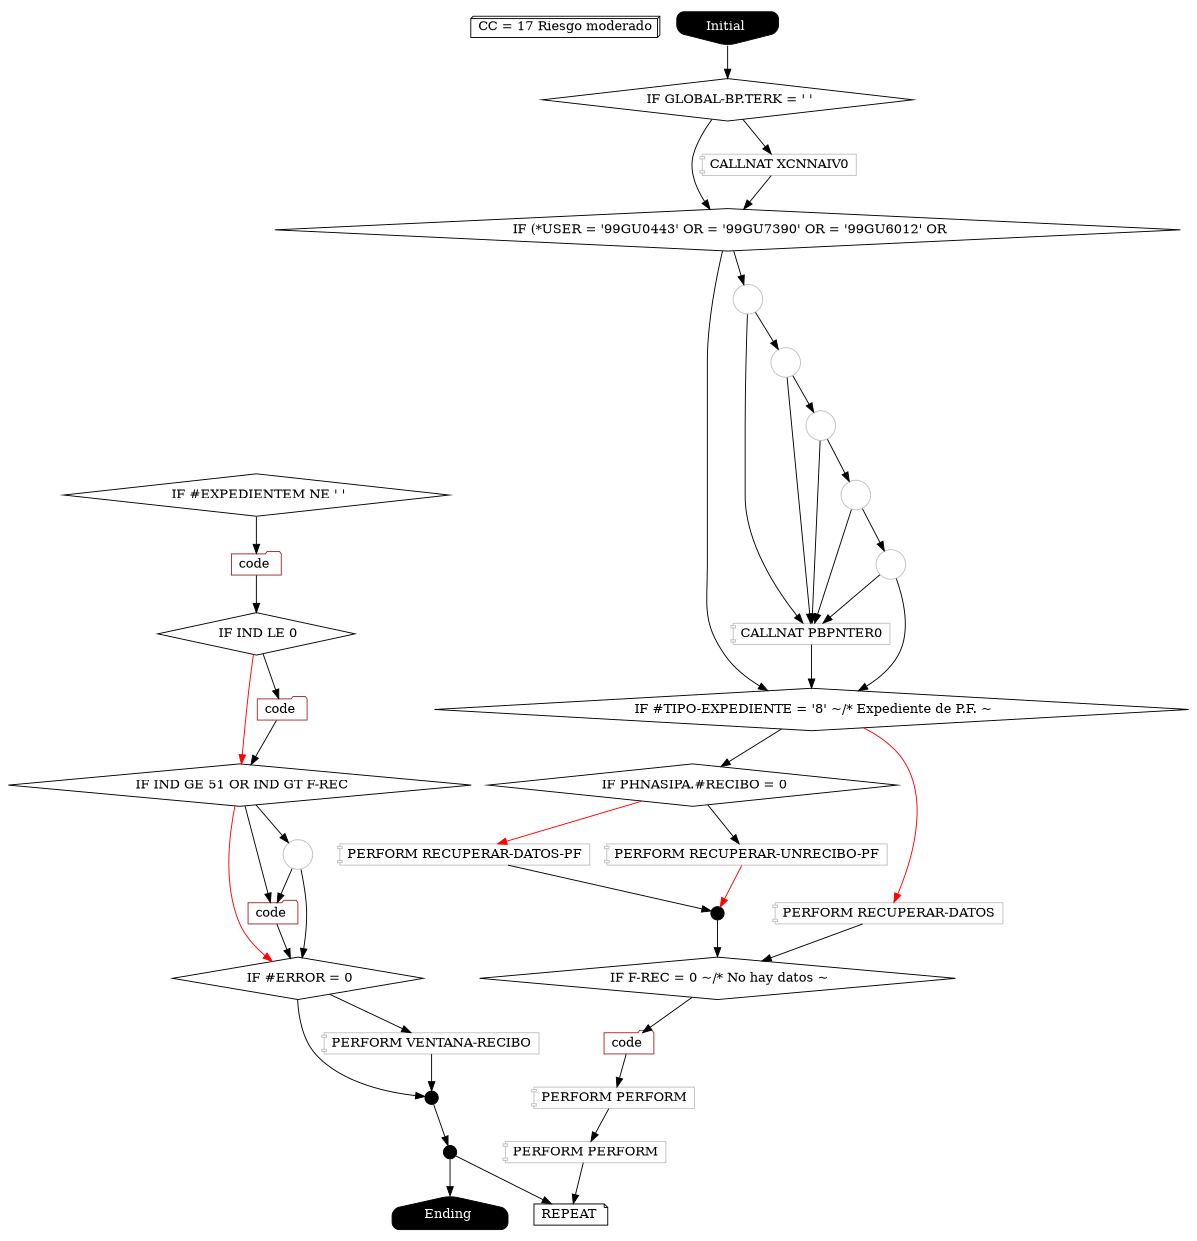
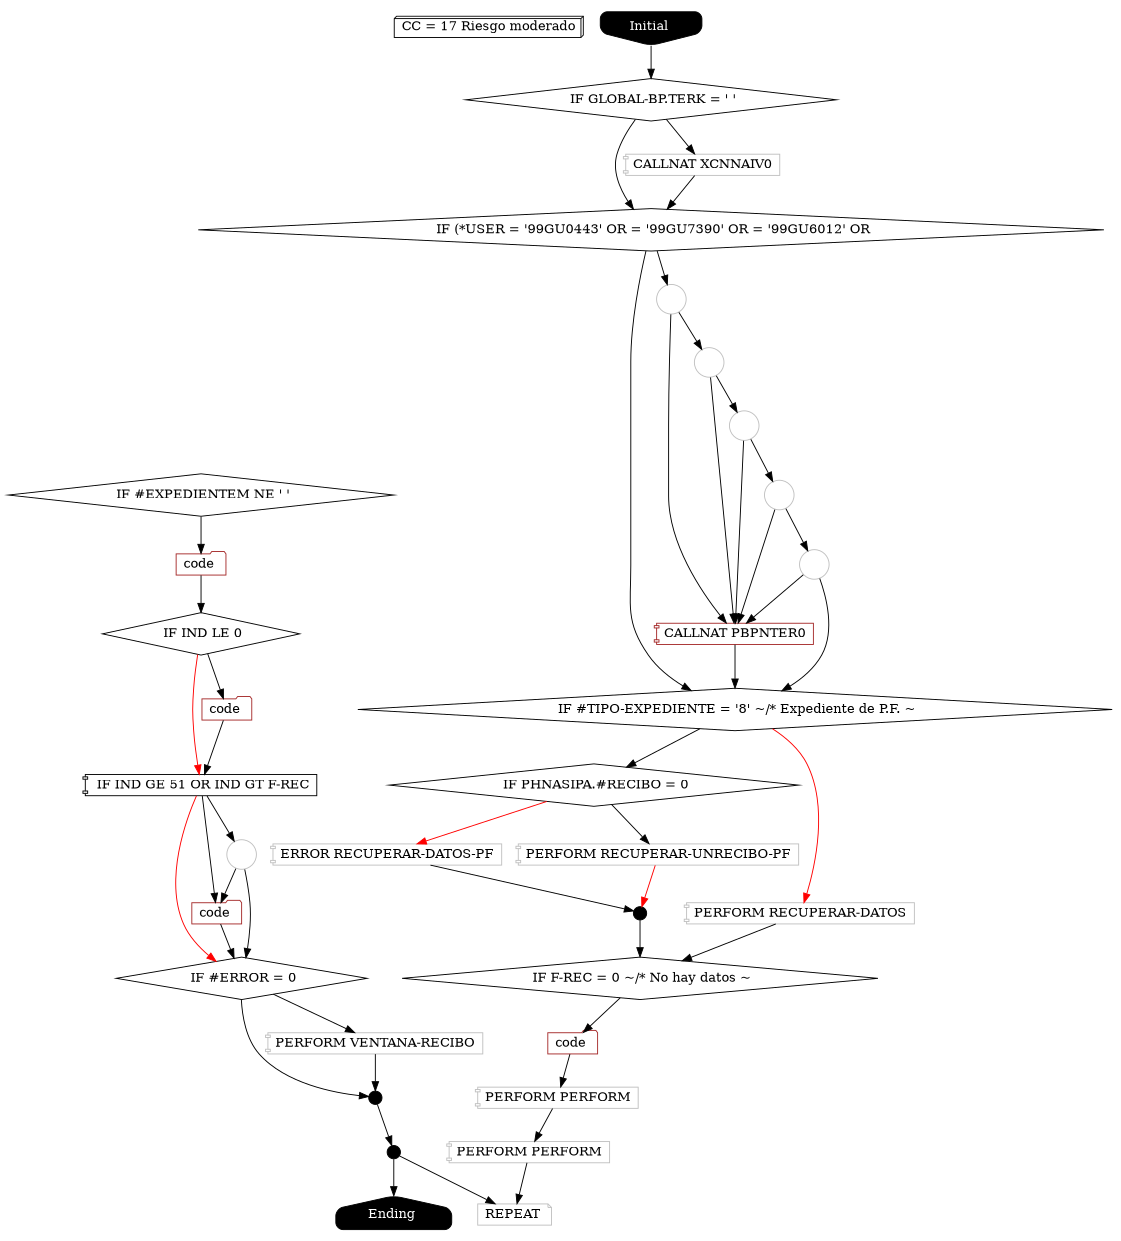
node "CALLNAT PBPNTER0": color grey -> brown
node "IF IND GE 51 OR IND GT F-REC": shape diamond -> component
node "PERFORM RECUPERAR-DATOS-PF": label "PERFORM RECUPERAR-DATOS-PF" -> "ERROR RECUPERAR-DATOS-PF"
node "REPEAT": color black -> grey
